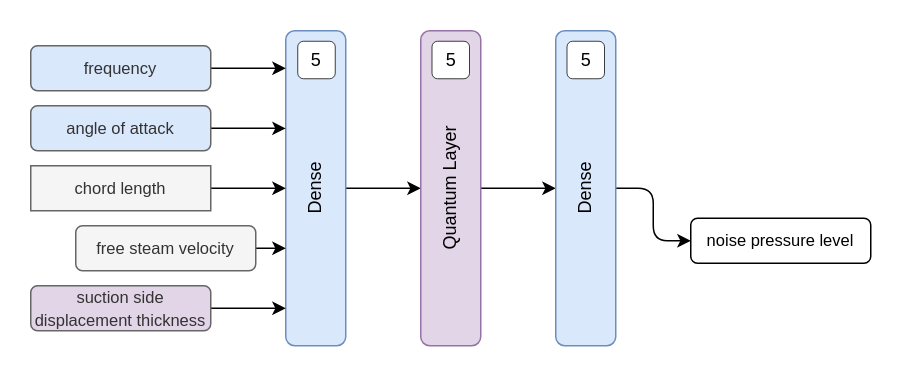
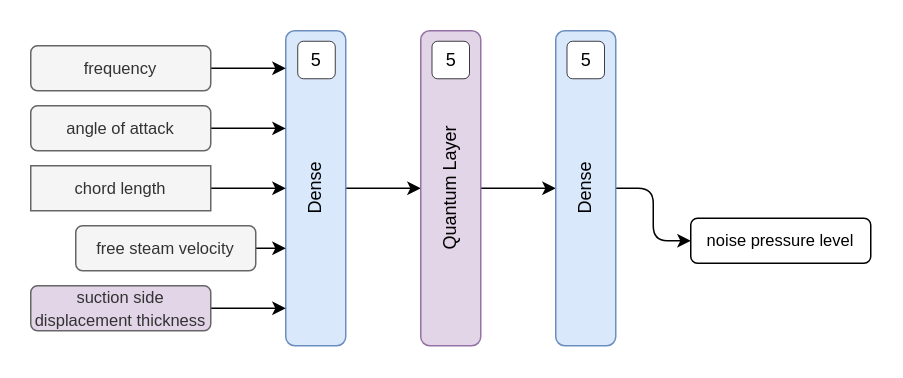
node "frequency": fillcolor #dae8fc -> #f5f5f5
node "angle of attack": fillcolor #dae8fc -> #f5f5f5
